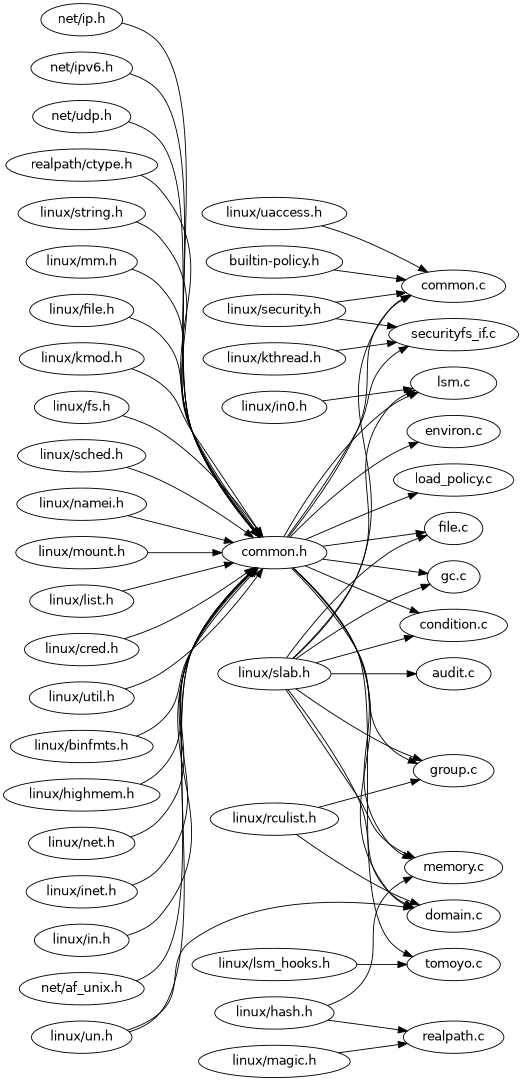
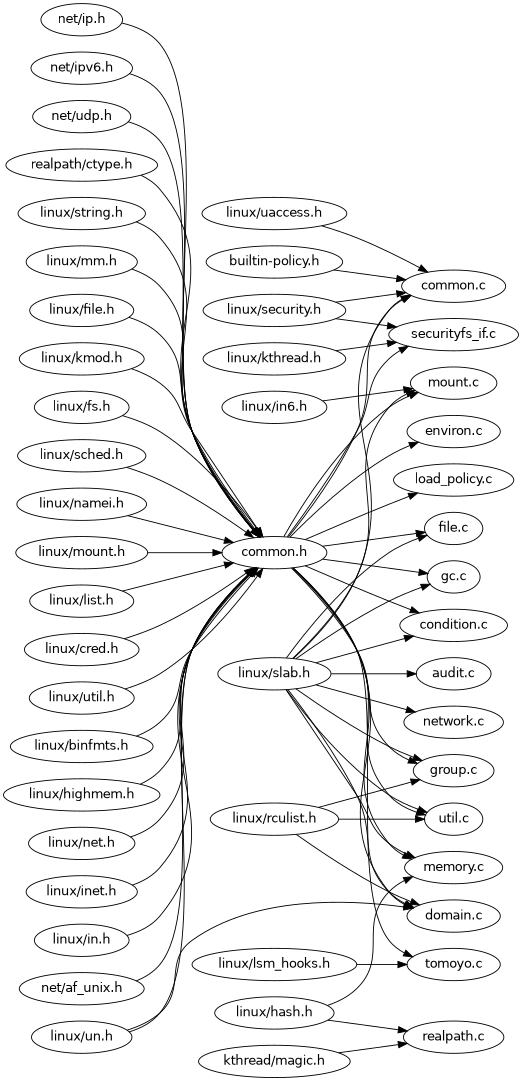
node "lsm.c": label "lsm.c" -> "mount.c"
node "linux/in0.h": label "linux/in0.h" -> "linux/in6.h"
node "network.c": added
node "util.c": added
node "linux/magic.h": label "linux/magic.h" -> "kthread/magic.h"
